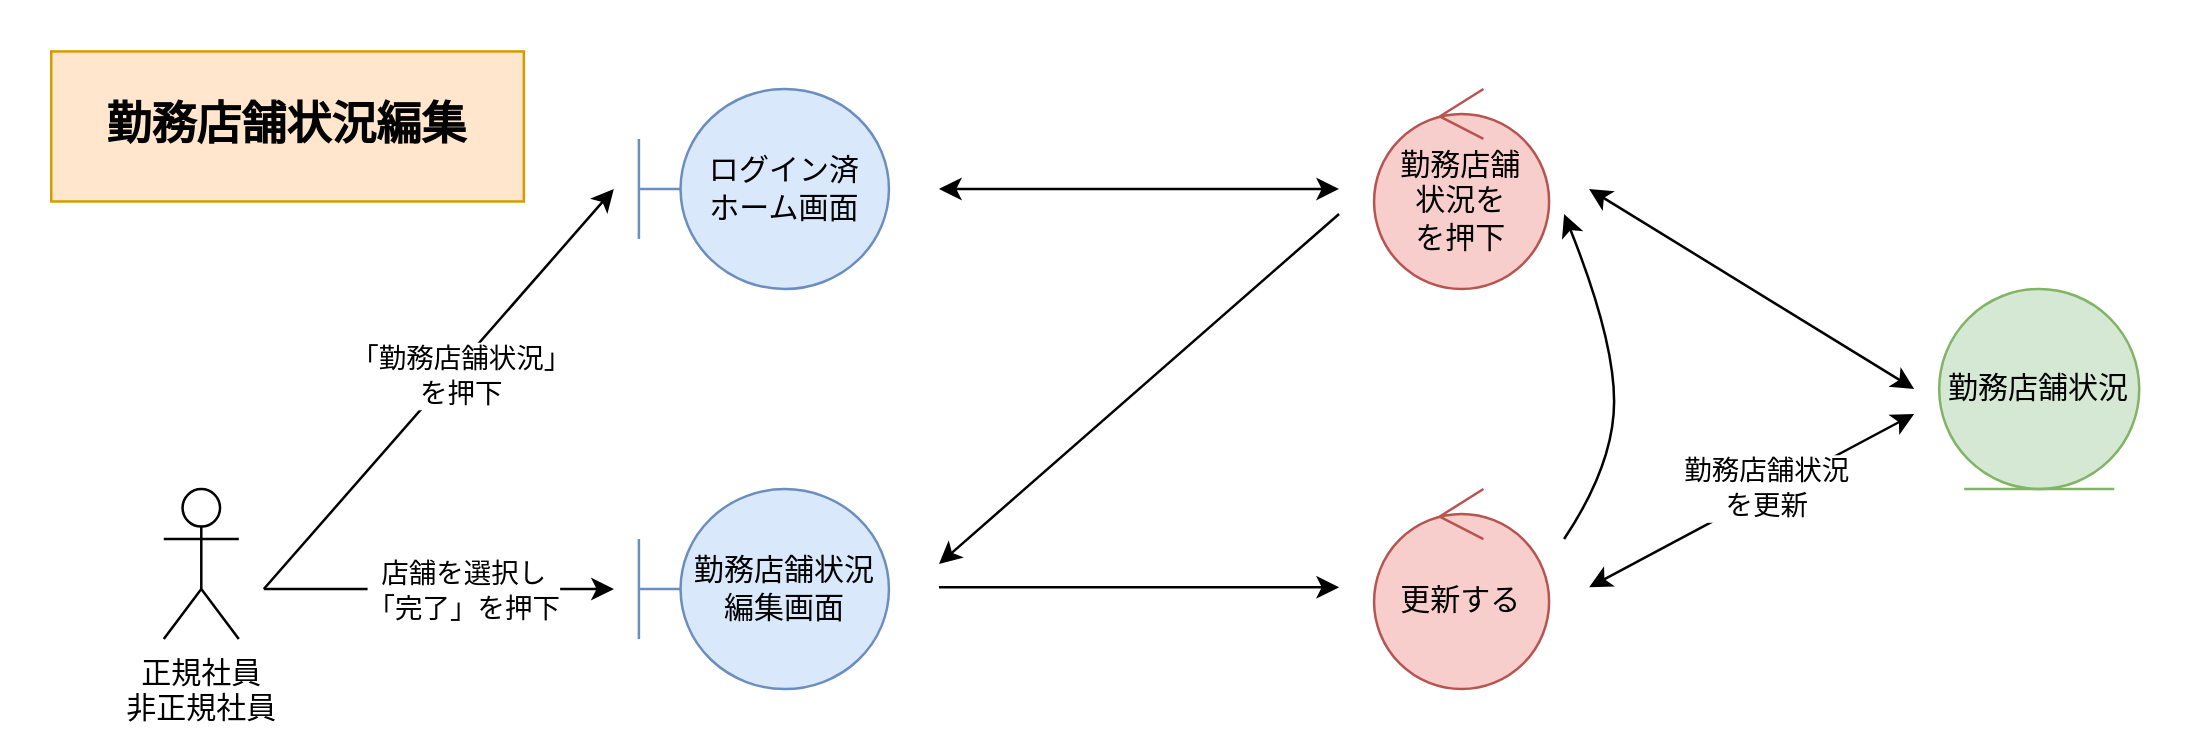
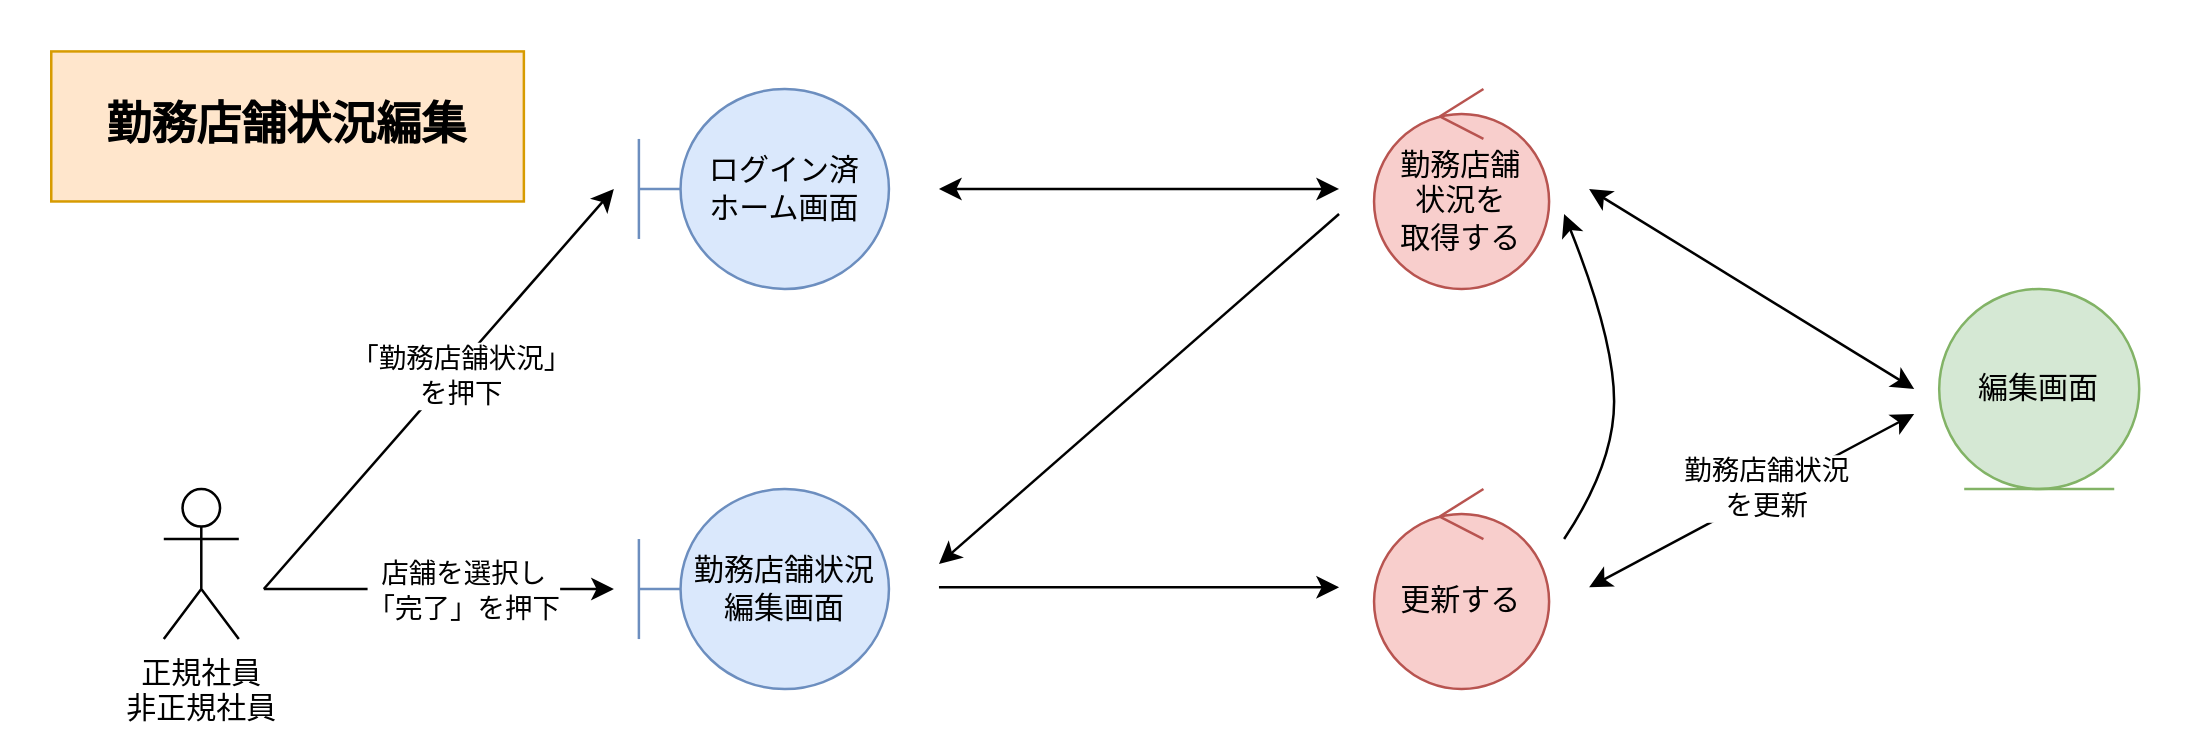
node "勤務店舗 状況を を押下": label "勤務店舗 状況を を押下" -> "勤務店舗 状況を 取得する"
node "勤務店舗状況": label "勤務店舗状況" -> "編集画面"
